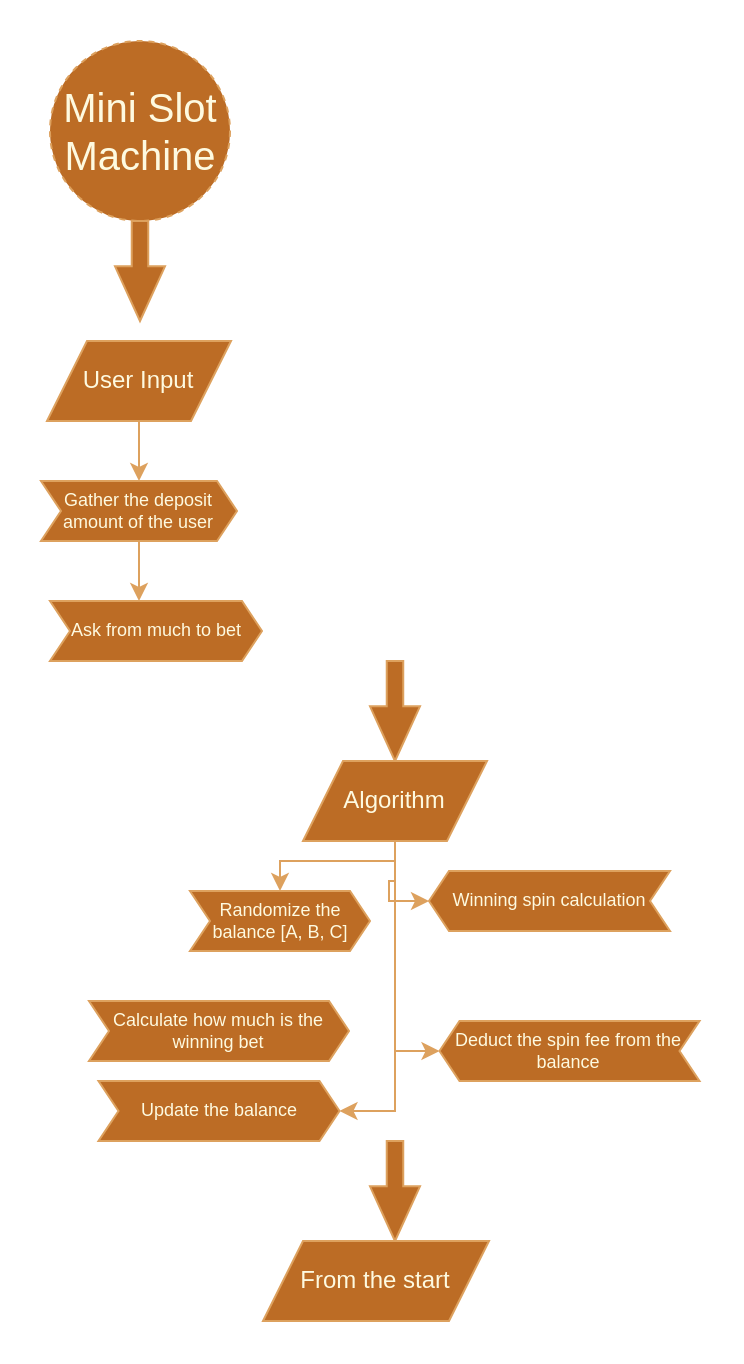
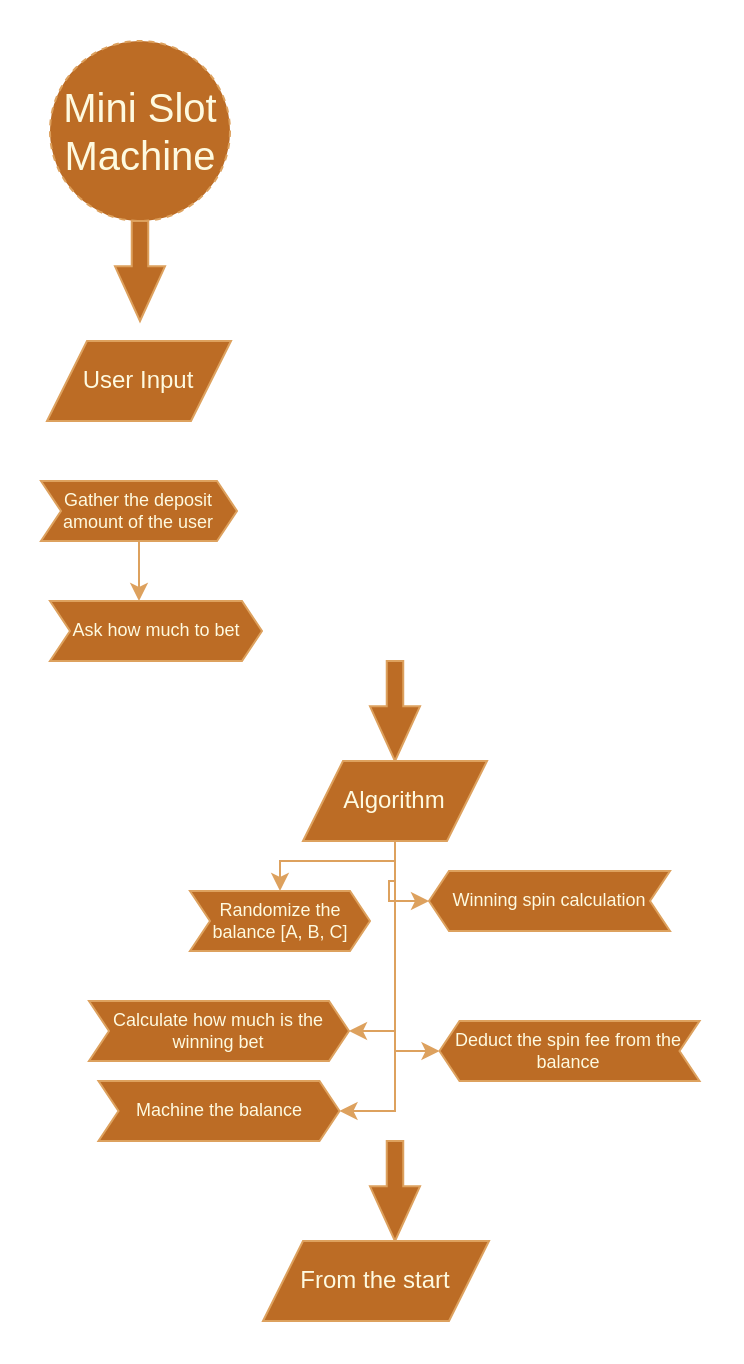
edge "User Input" -> "Gather the deposit amount of the user": removed
node "Ask from much to bet": label "Ask from much to bet" -> "Ask how much to bet"
edge "Algorithm" -> "Calculate how much is the winning bet": added
node "Update the balance": label "Update the balance" -> "Machine the balance"
